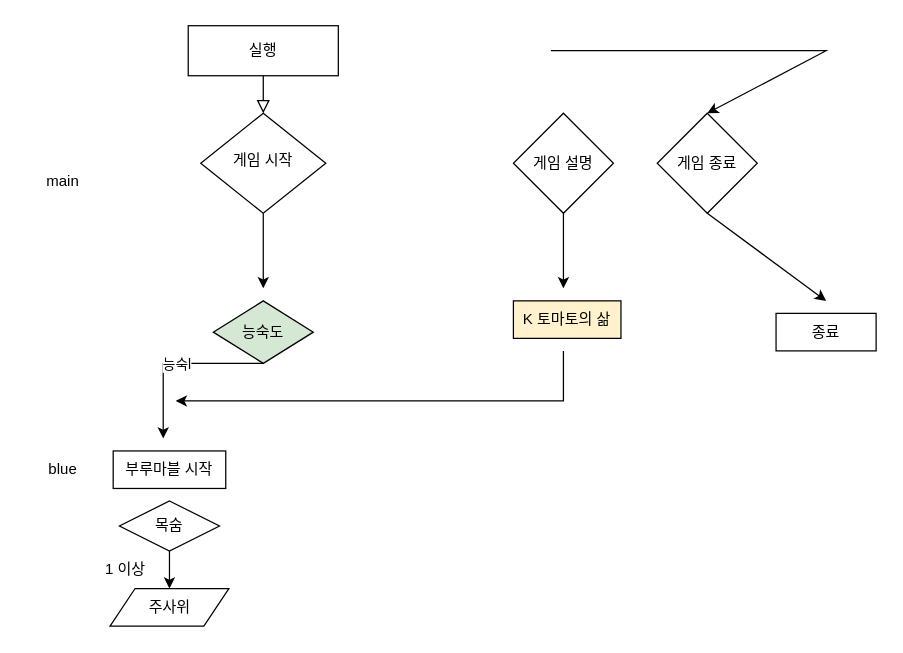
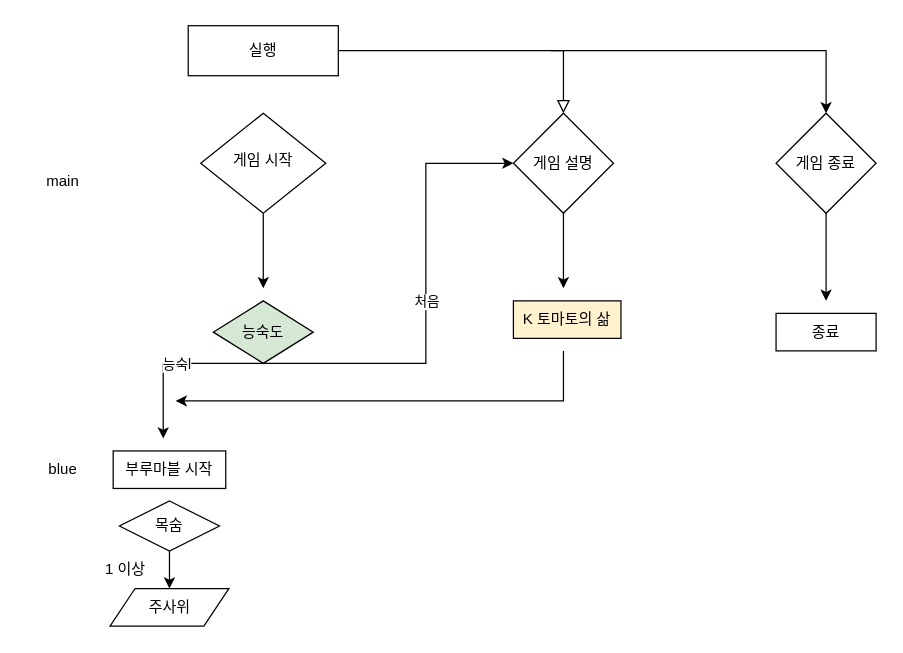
edge "실행" -> "게임 시작": now "실행" -> "게임 설명"
node "게임 종료": moved (707, 163) -> (826, 163)
edge "능숙도" -> "게임 설명": added, label "처음"
